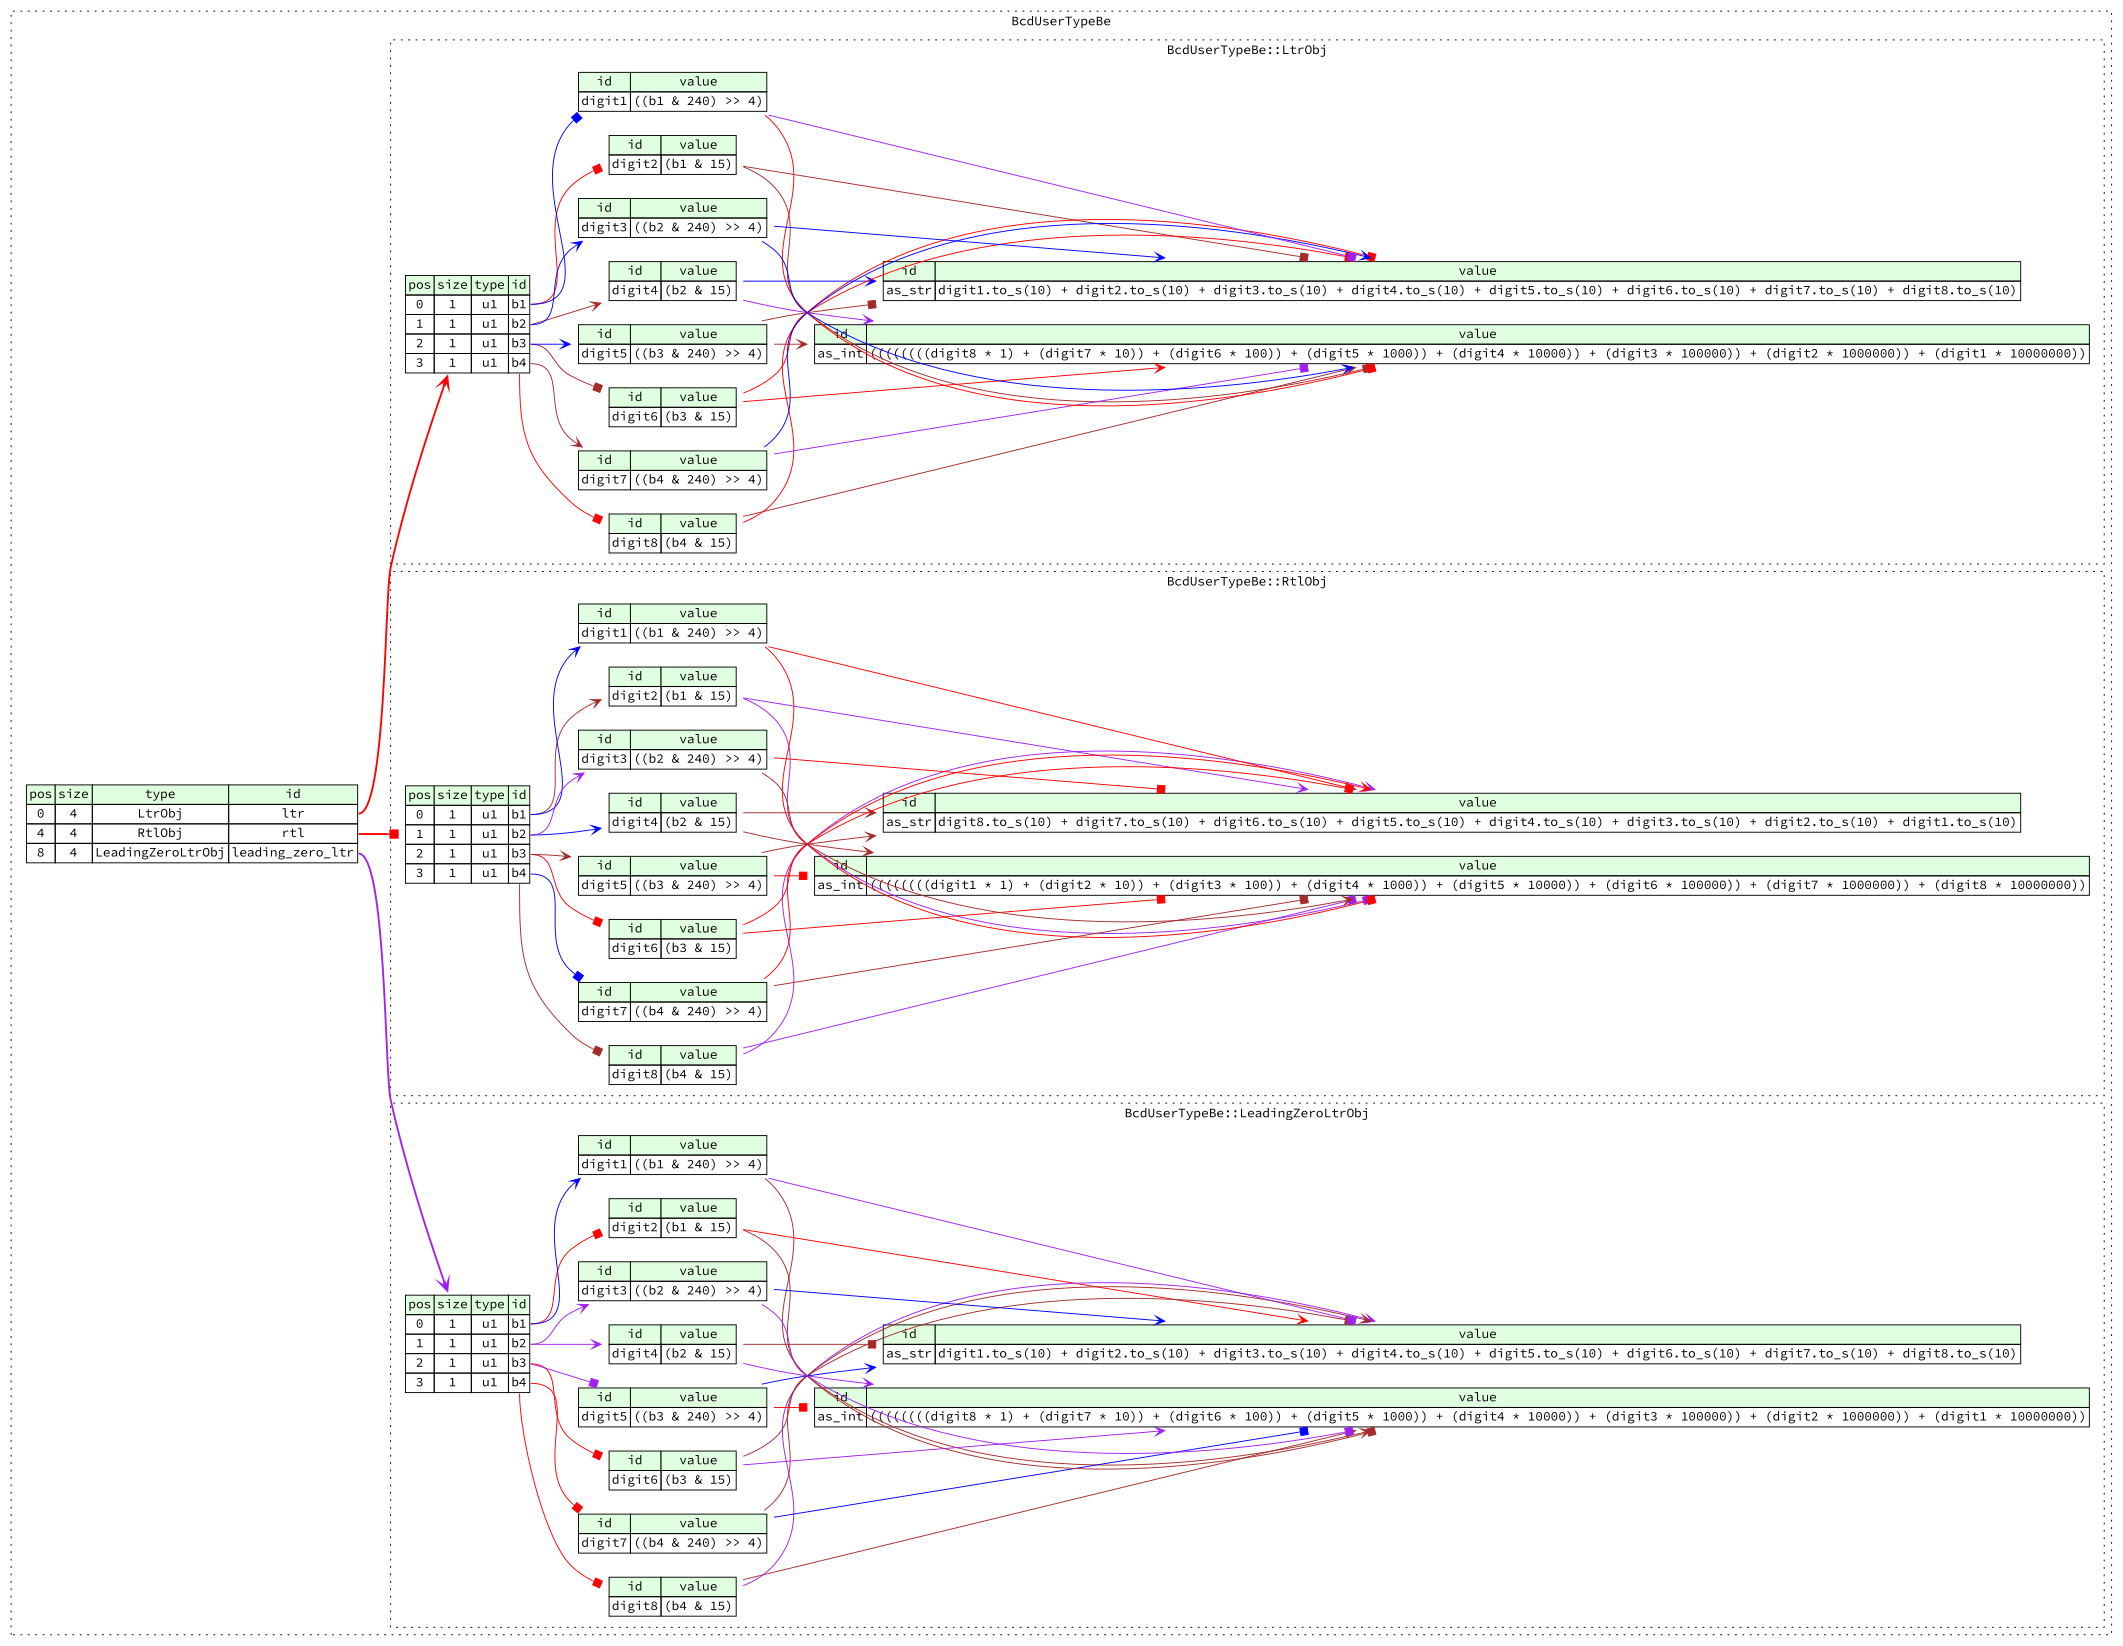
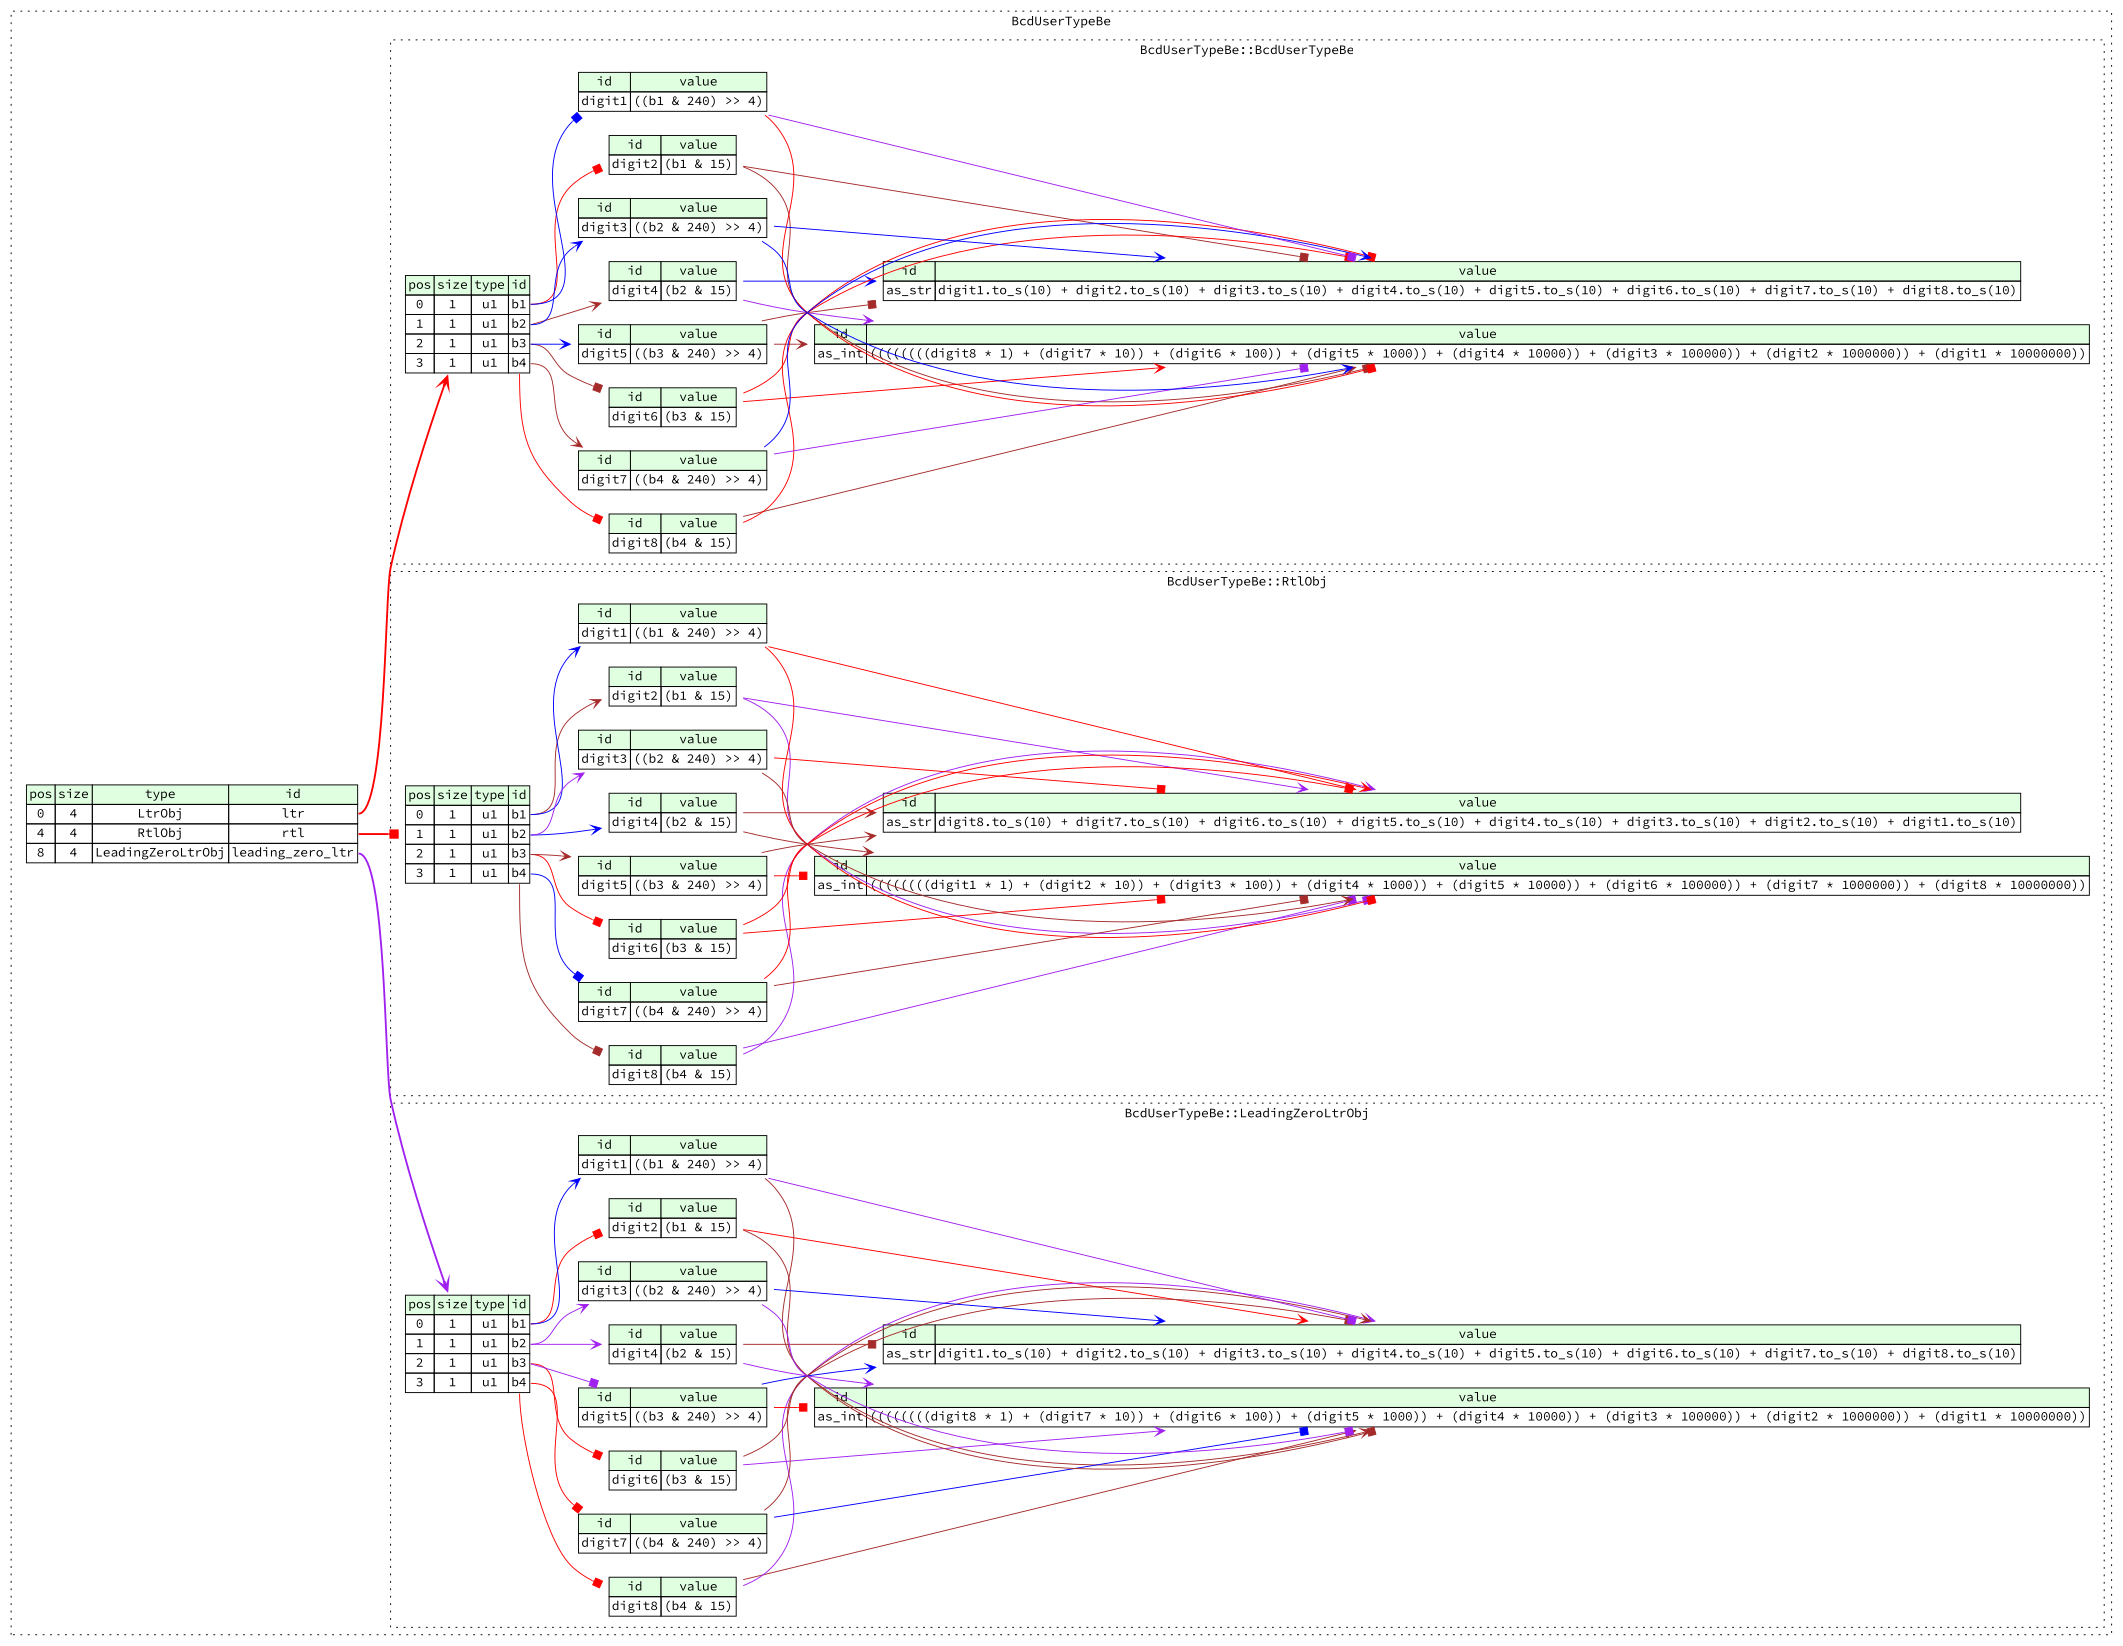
cluster "BcdUserTypeBe::LtrObj": label "BcdUserTypeBe::LtrObj" -> "BcdUserTypeBe::BcdUserTypeBe"
